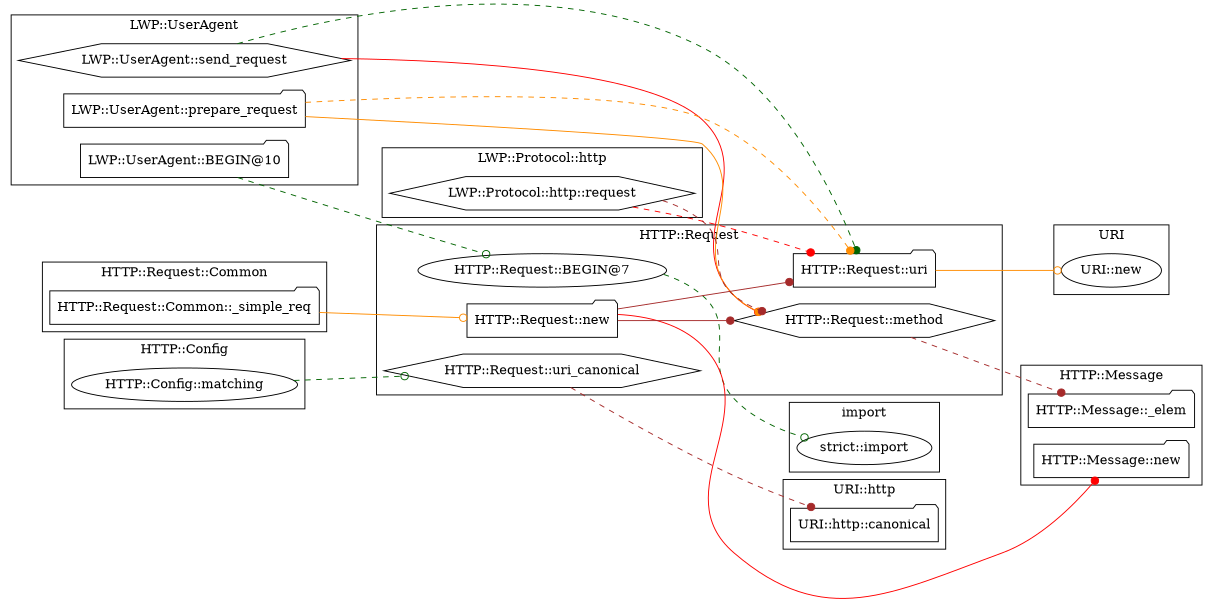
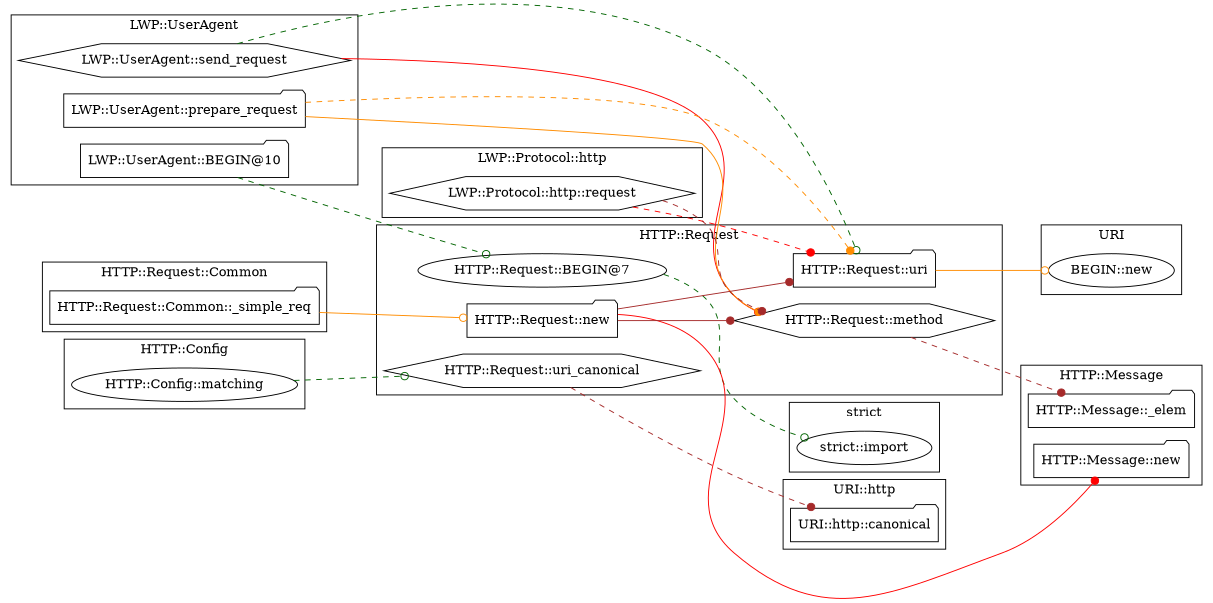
edge "LWP::UserAgent::send_request" -> "HTTP::Request::uri": arrowhead dot -> odot
node "URI::new": label "URI::new" -> "BEGIN::new"
cluster "import": label "import" -> "strict"
